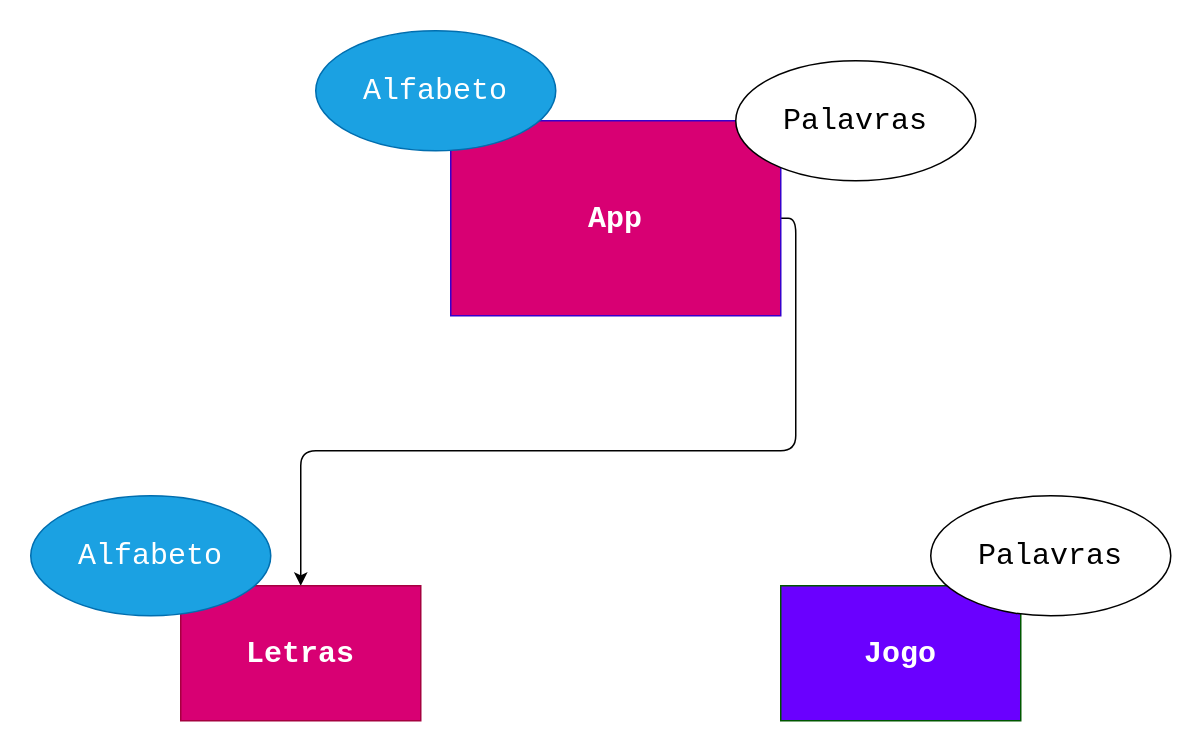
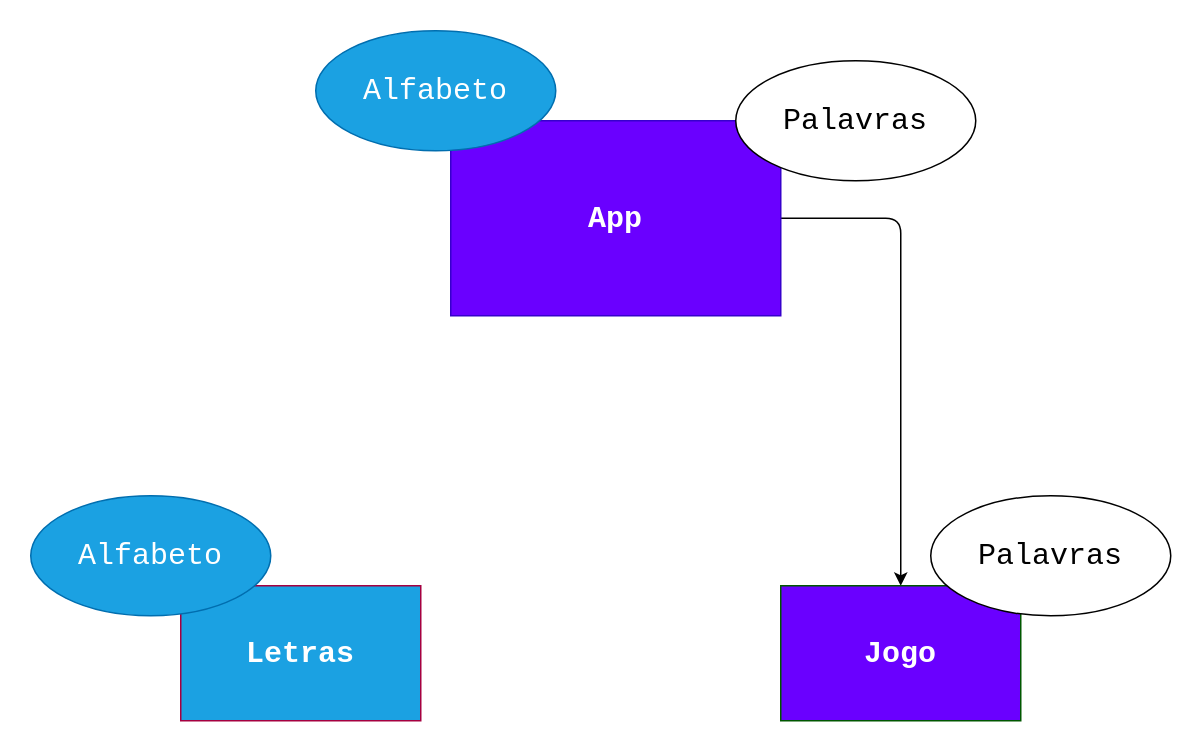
node "App": fillcolor #d80073 -> #6a00ff
edge "App" -> "Letras": now "App" -> "Jogo"
node "Letras": fillcolor #d80073 -> #1ba1e2
